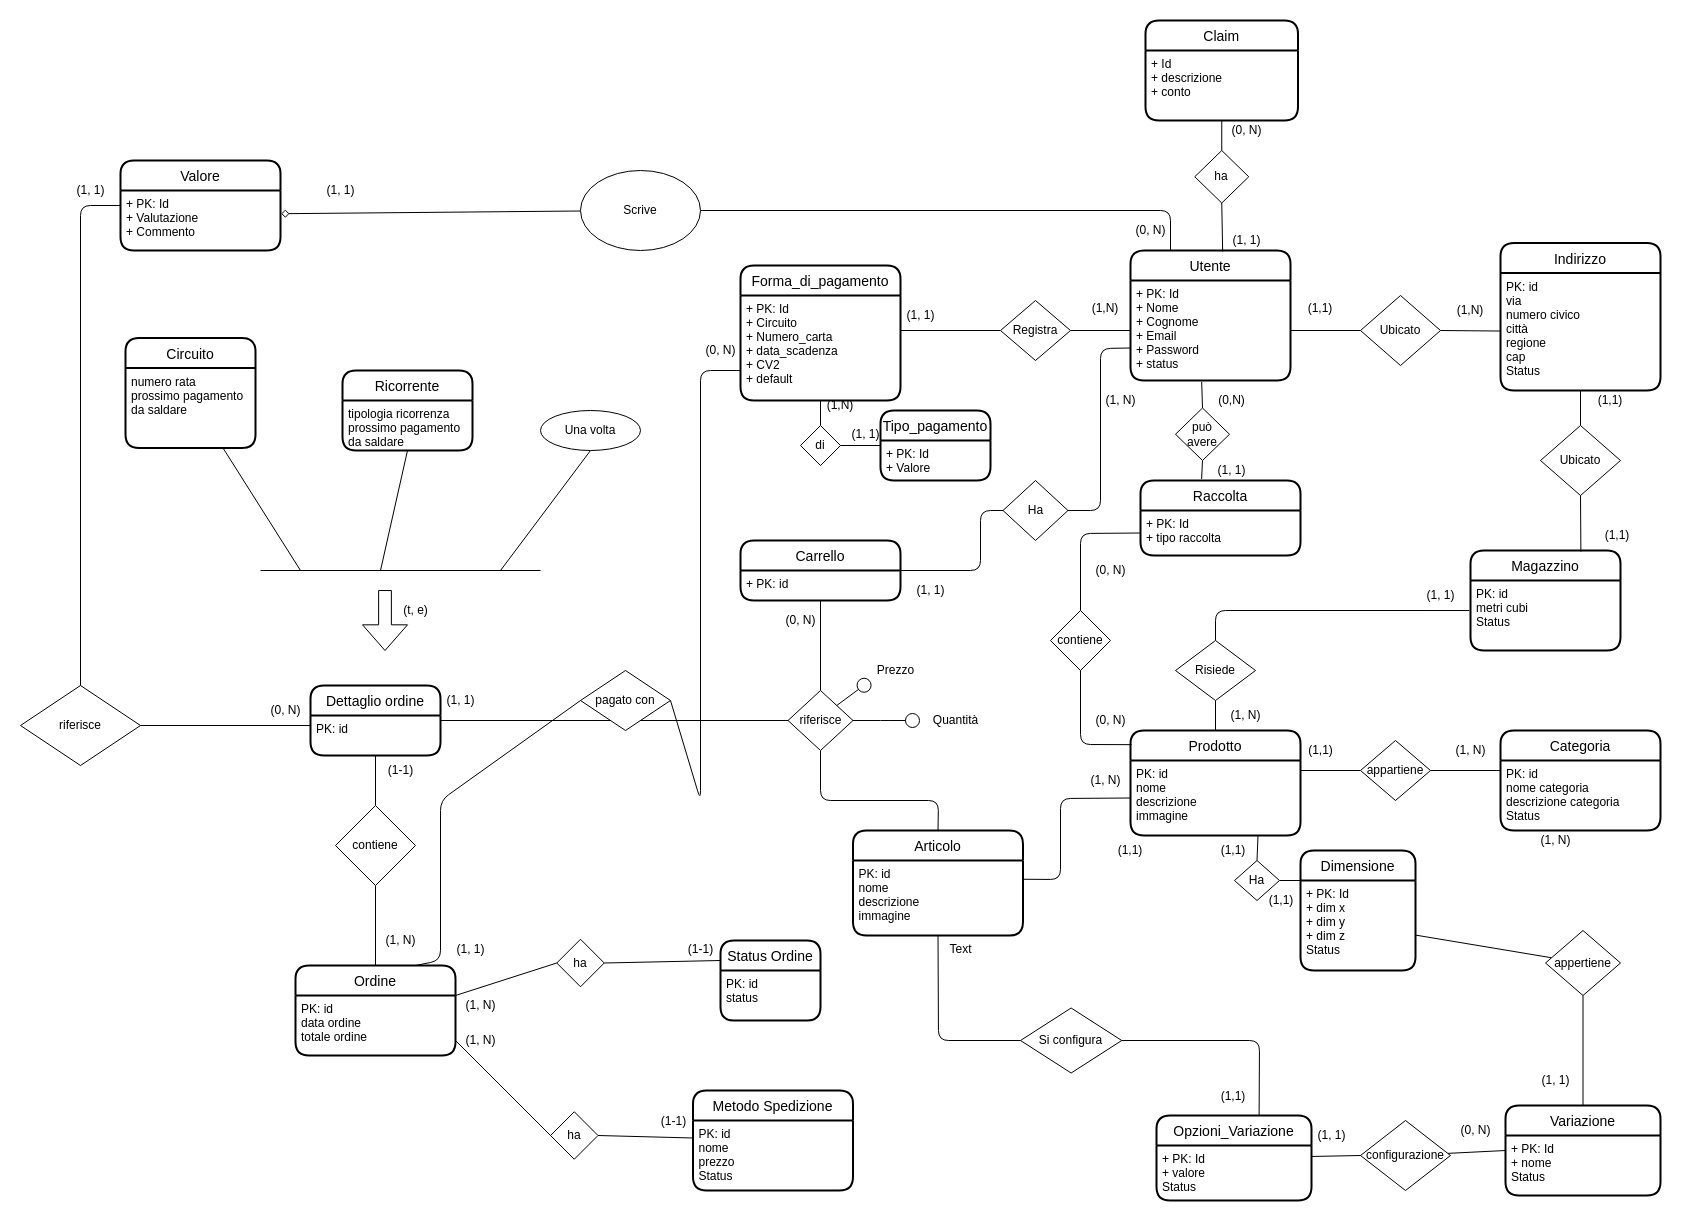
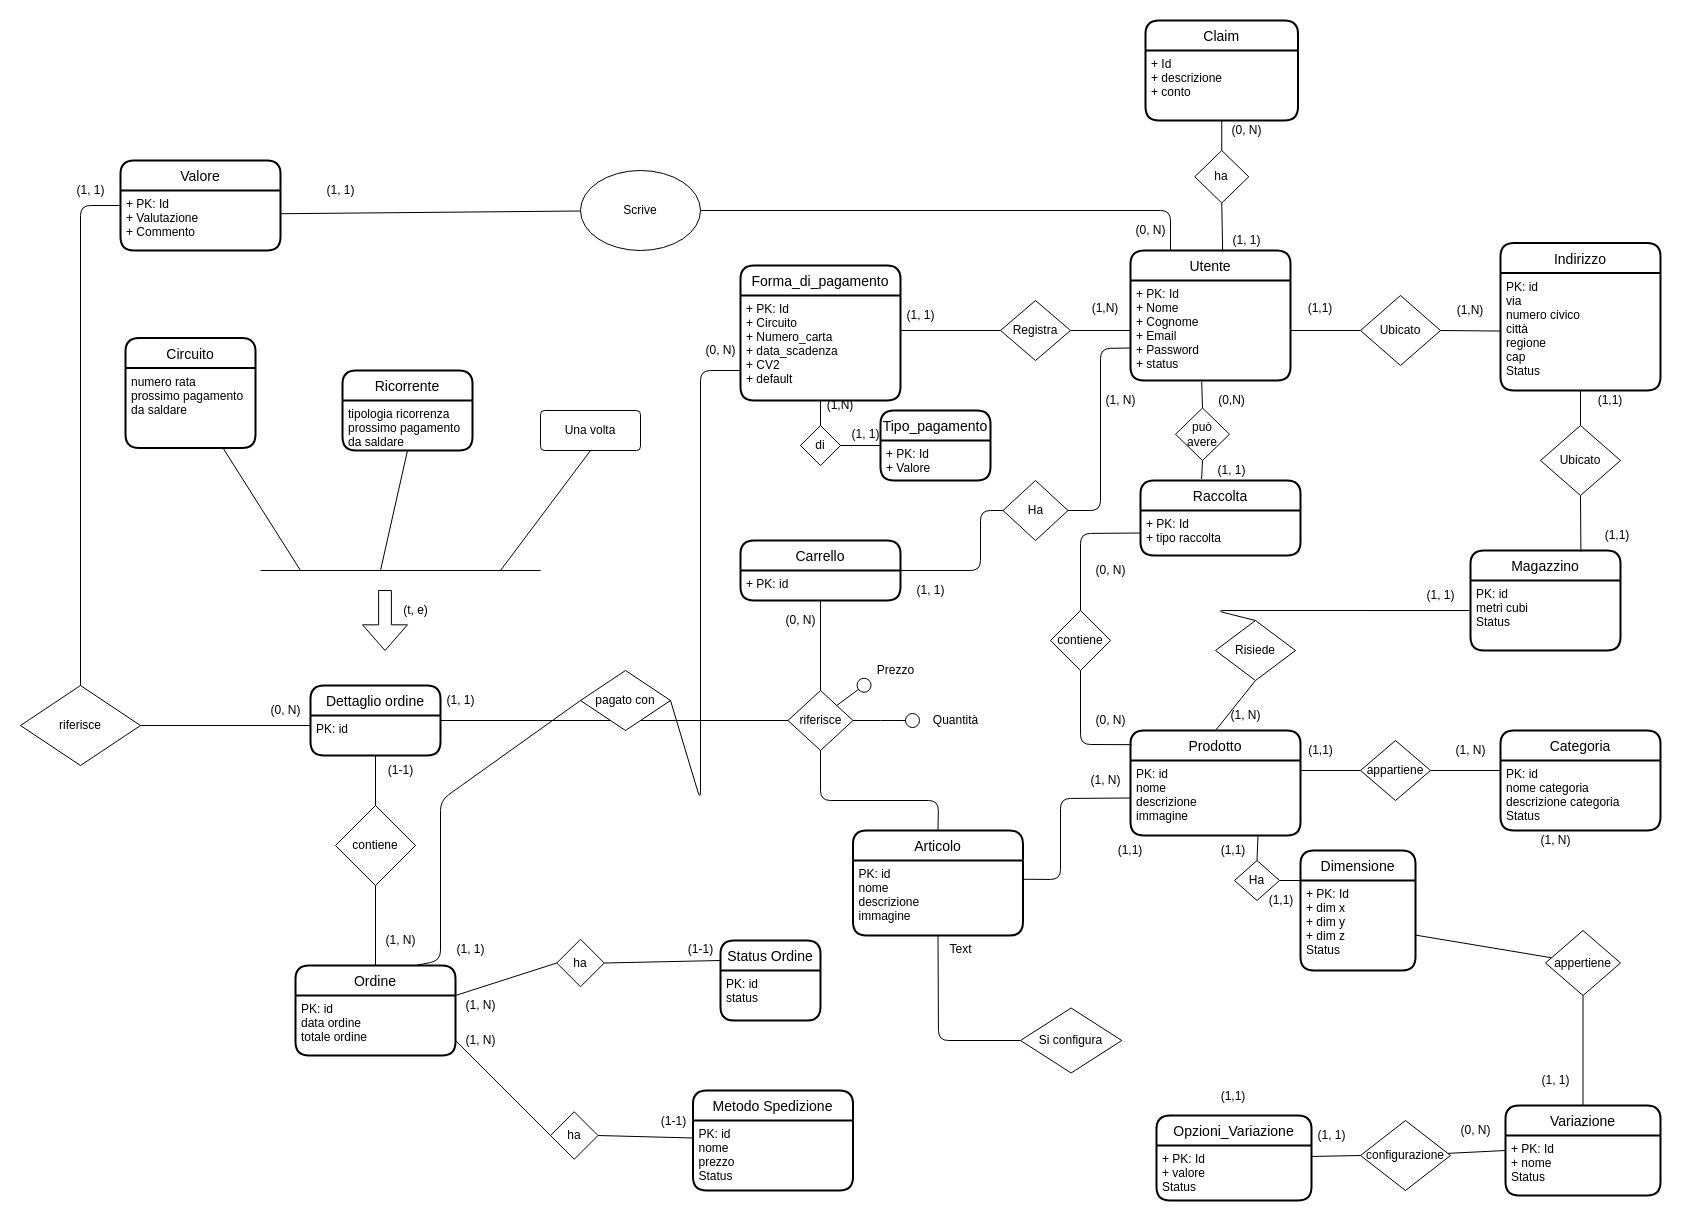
edge "Scrive" -> "+ PK: Id + Valutazione + Commento": arrowhead diamond -> none
node "Una volta": shape ellipse -> rounded rectangle
node "Risiede": moved (1216, 671) -> (1256, 651)
edge "Si configura" -- "Opzioni_Variazione": removed
